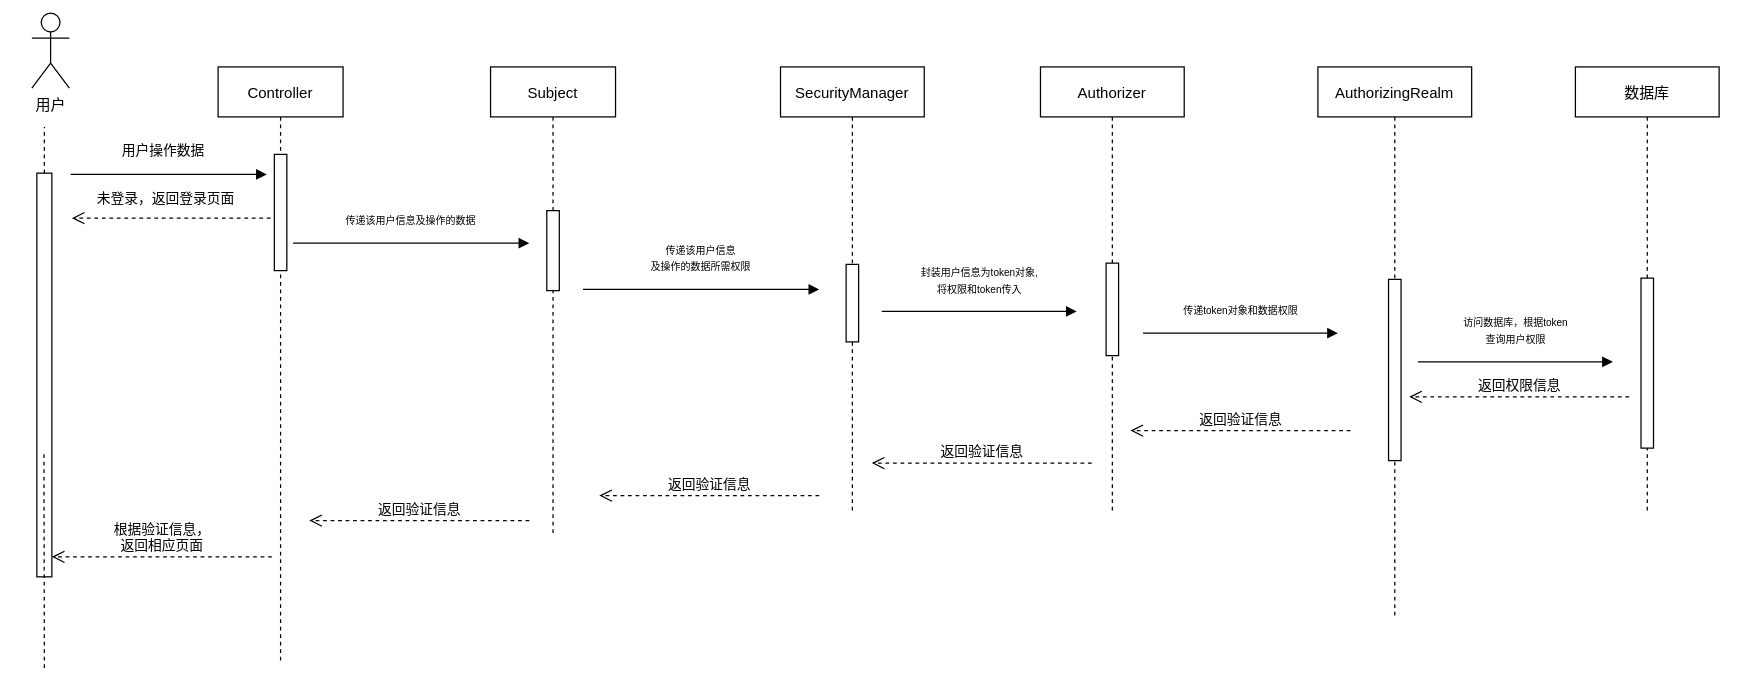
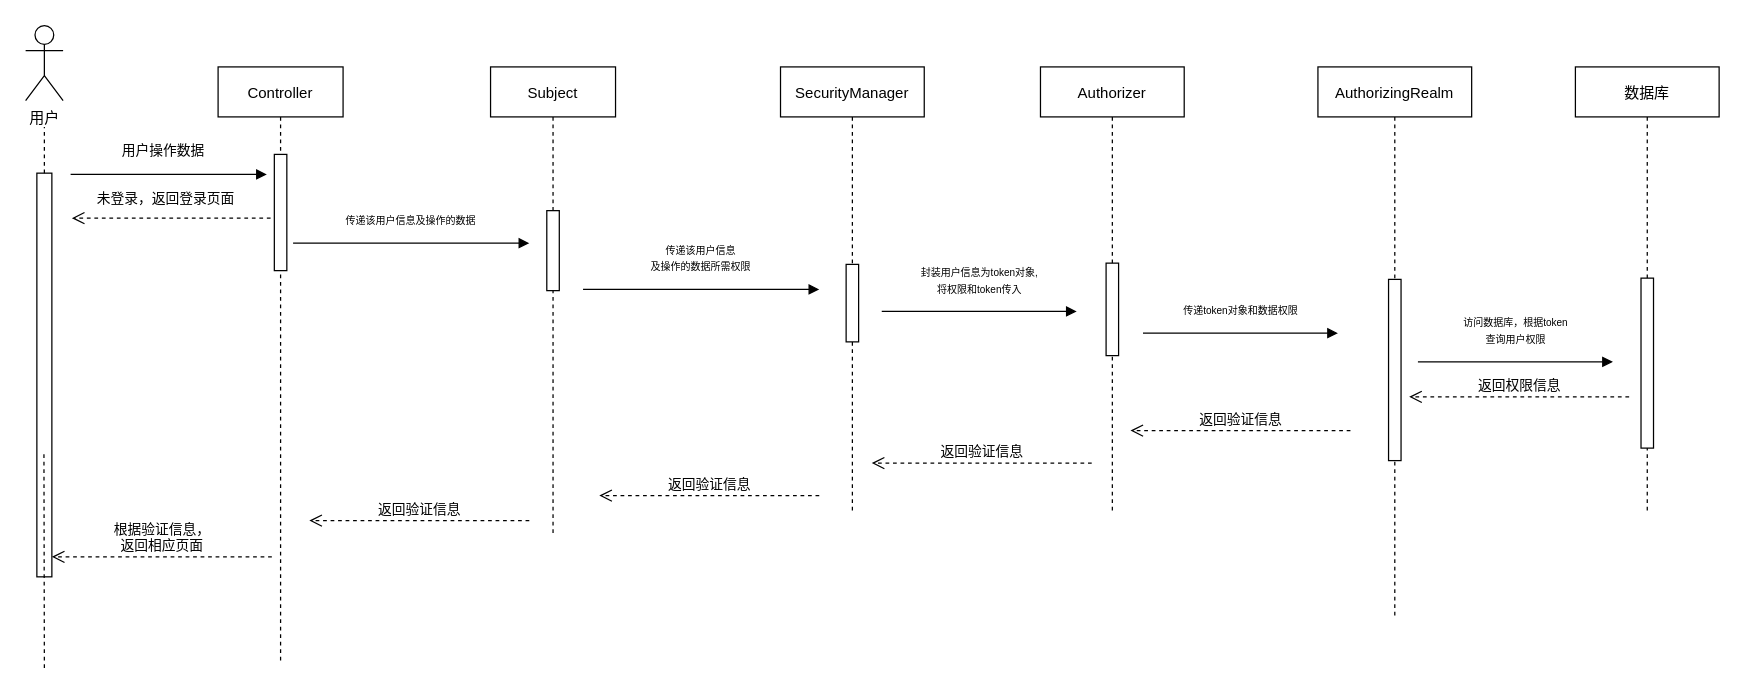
node "用户": moved (51, 51) -> (44, 63)
